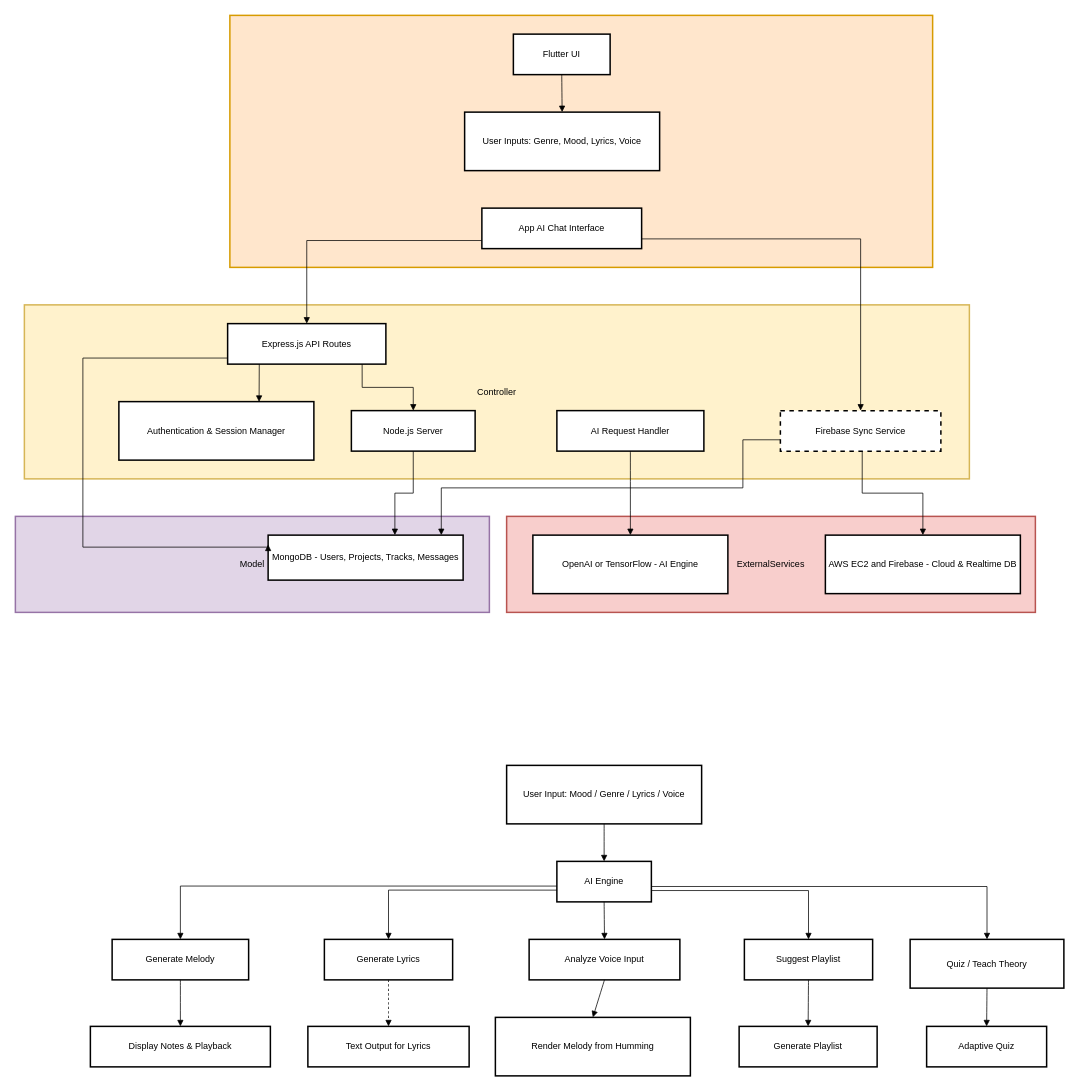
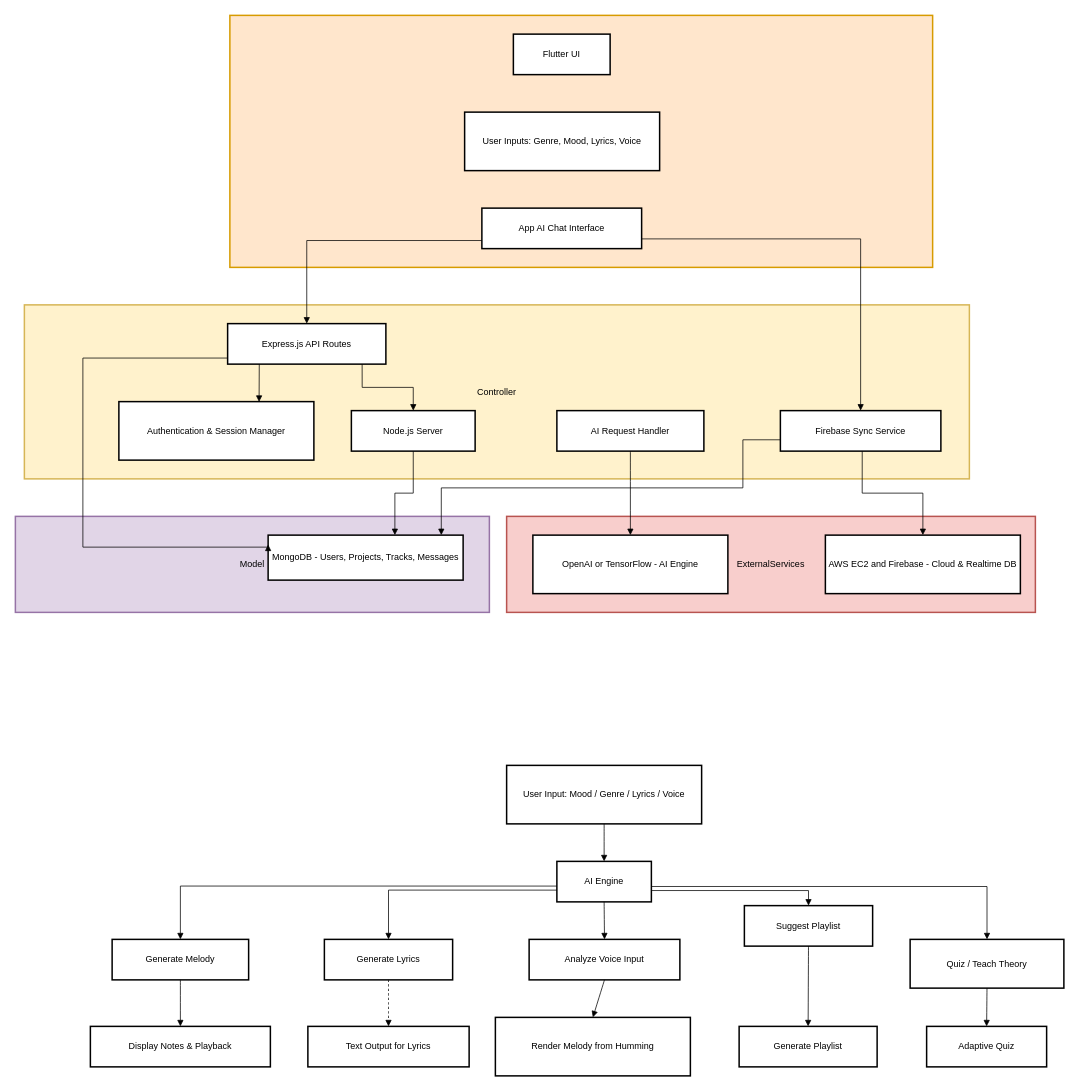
edge "Flutter UI" -> "User Inputs: Genre, Mood, Lyrics, Voice": removed
node "Firebase Sync Service": style dashed -> solid
node "Suggest Playlist": moved (809, 960) -> (809, 926)
